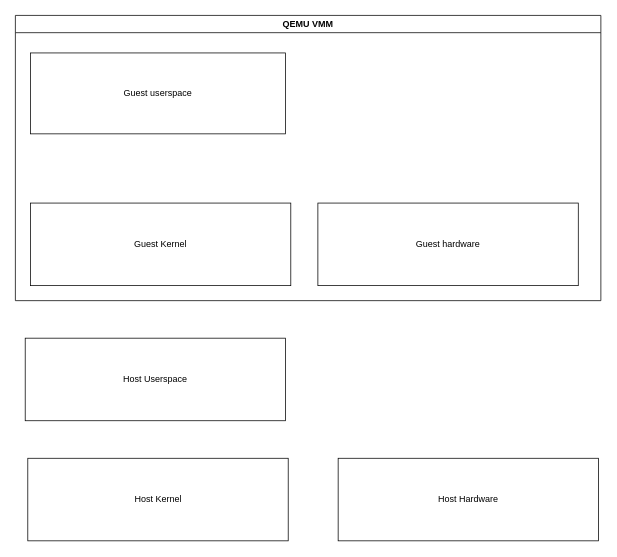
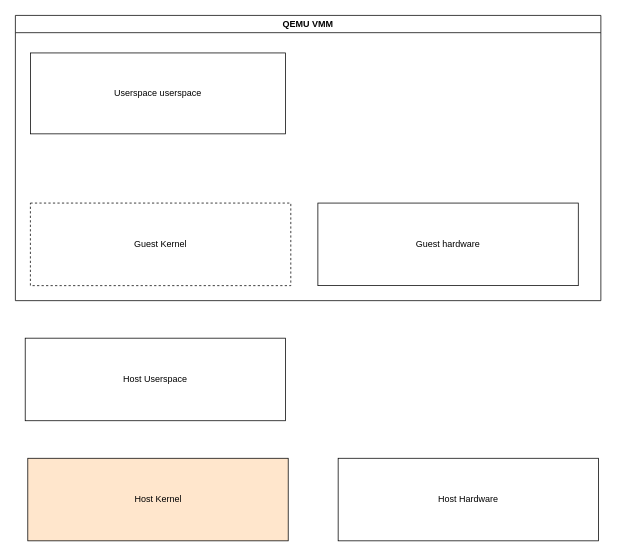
node "Guest userspace": label "Guest userspace" -> "Userspace userspace"
node "Guest Kernel": style solid -> dashed
node "Host Kernel": fillcolor #ffffff -> #ffe6cc
